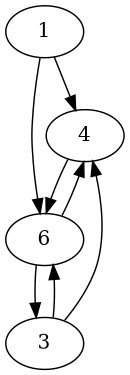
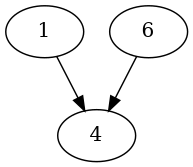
edge "1" -> "6": removed
edge "4" -> "6": removed
node "3": removed
